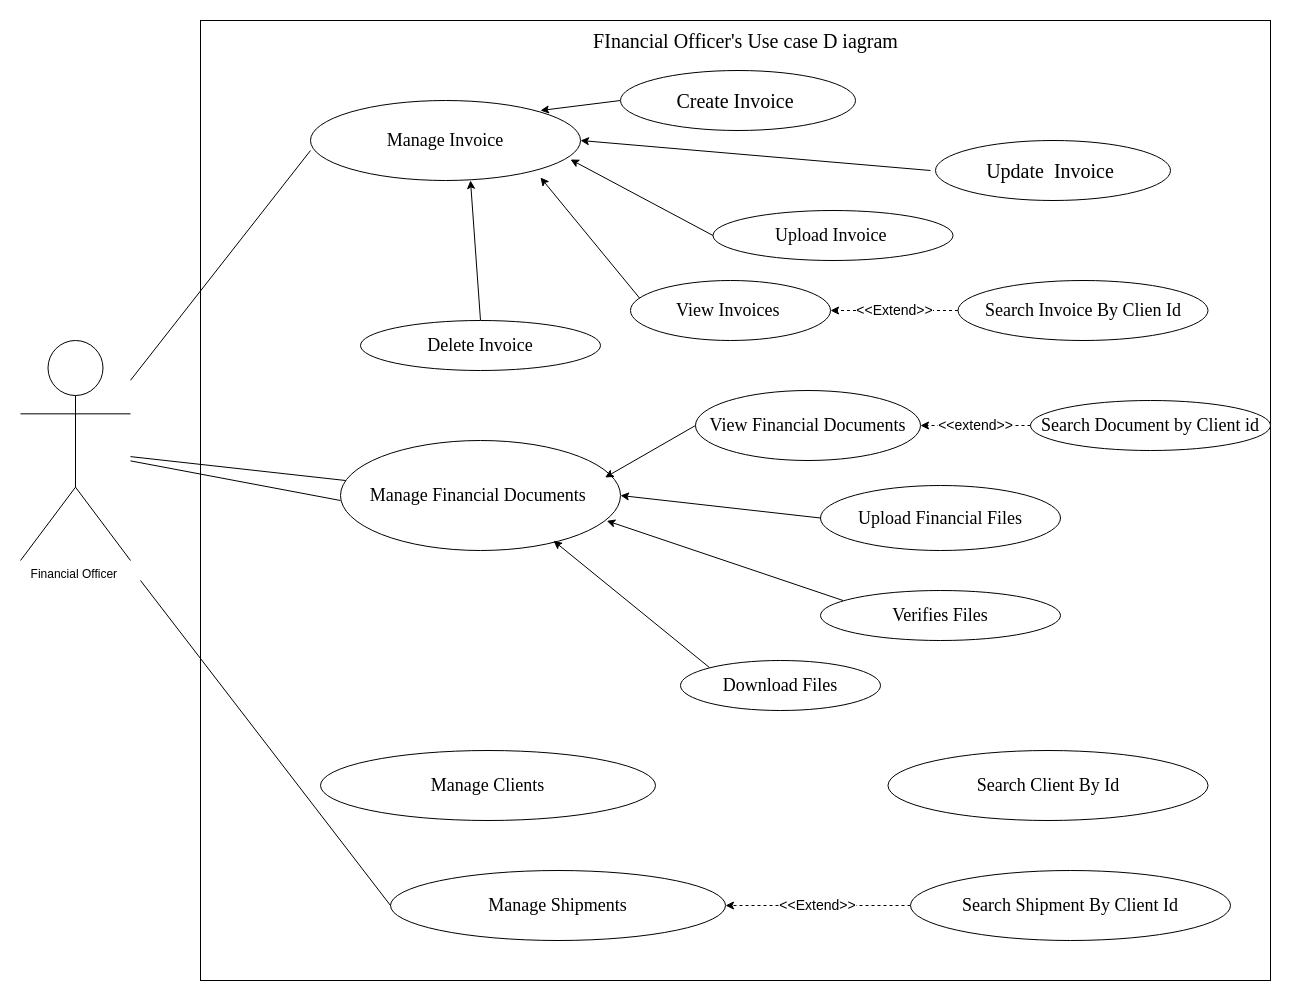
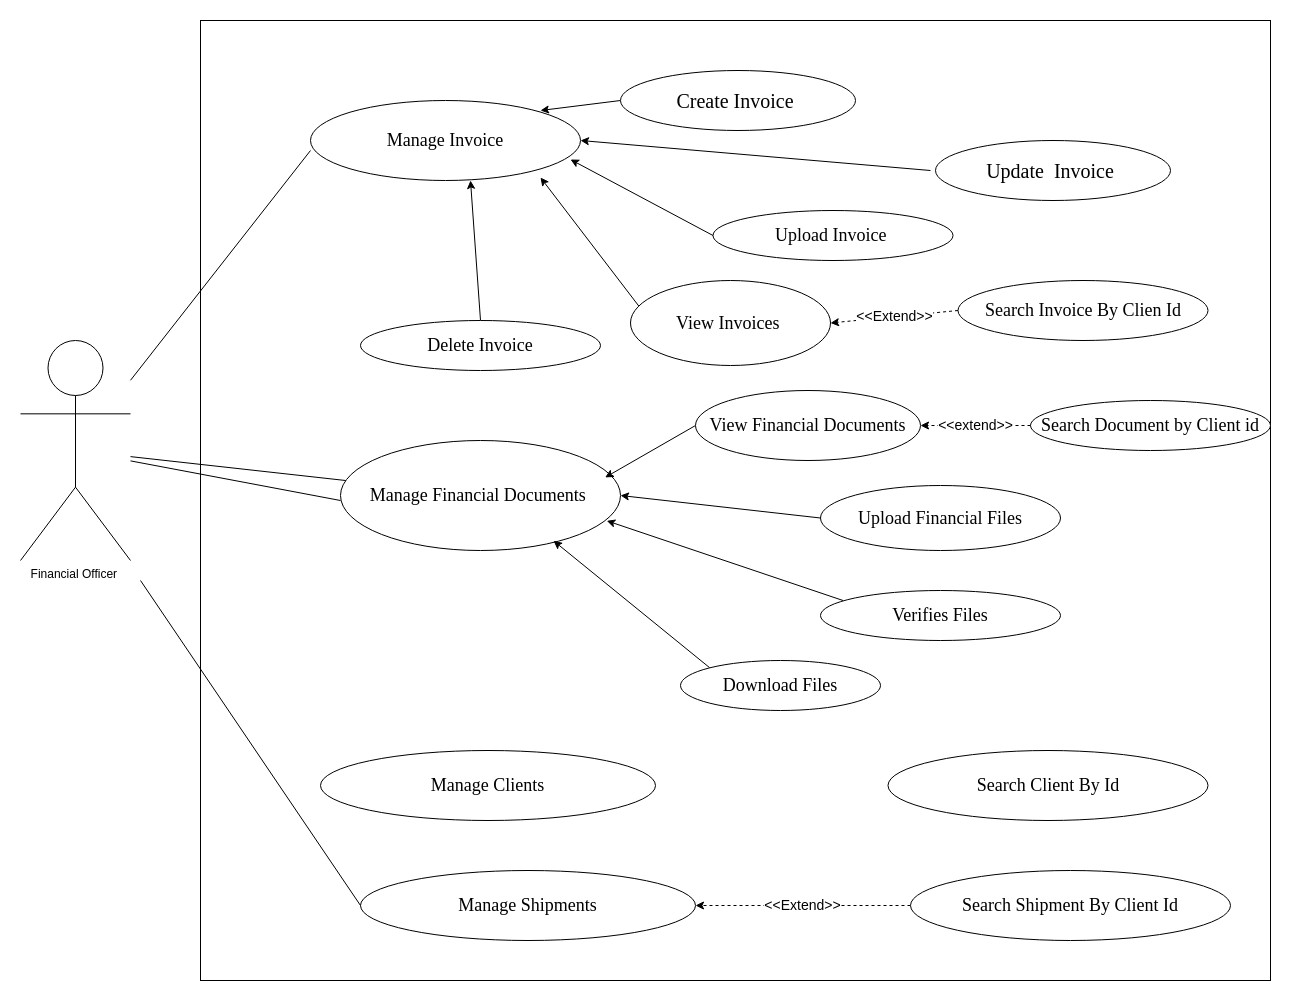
node "FInancial Officer's Use case D iagram": removed
node "View Invoices": size 200x60 -> 200x85
node "Manage Shipments": moved (558, 906) -> (528, 906)
